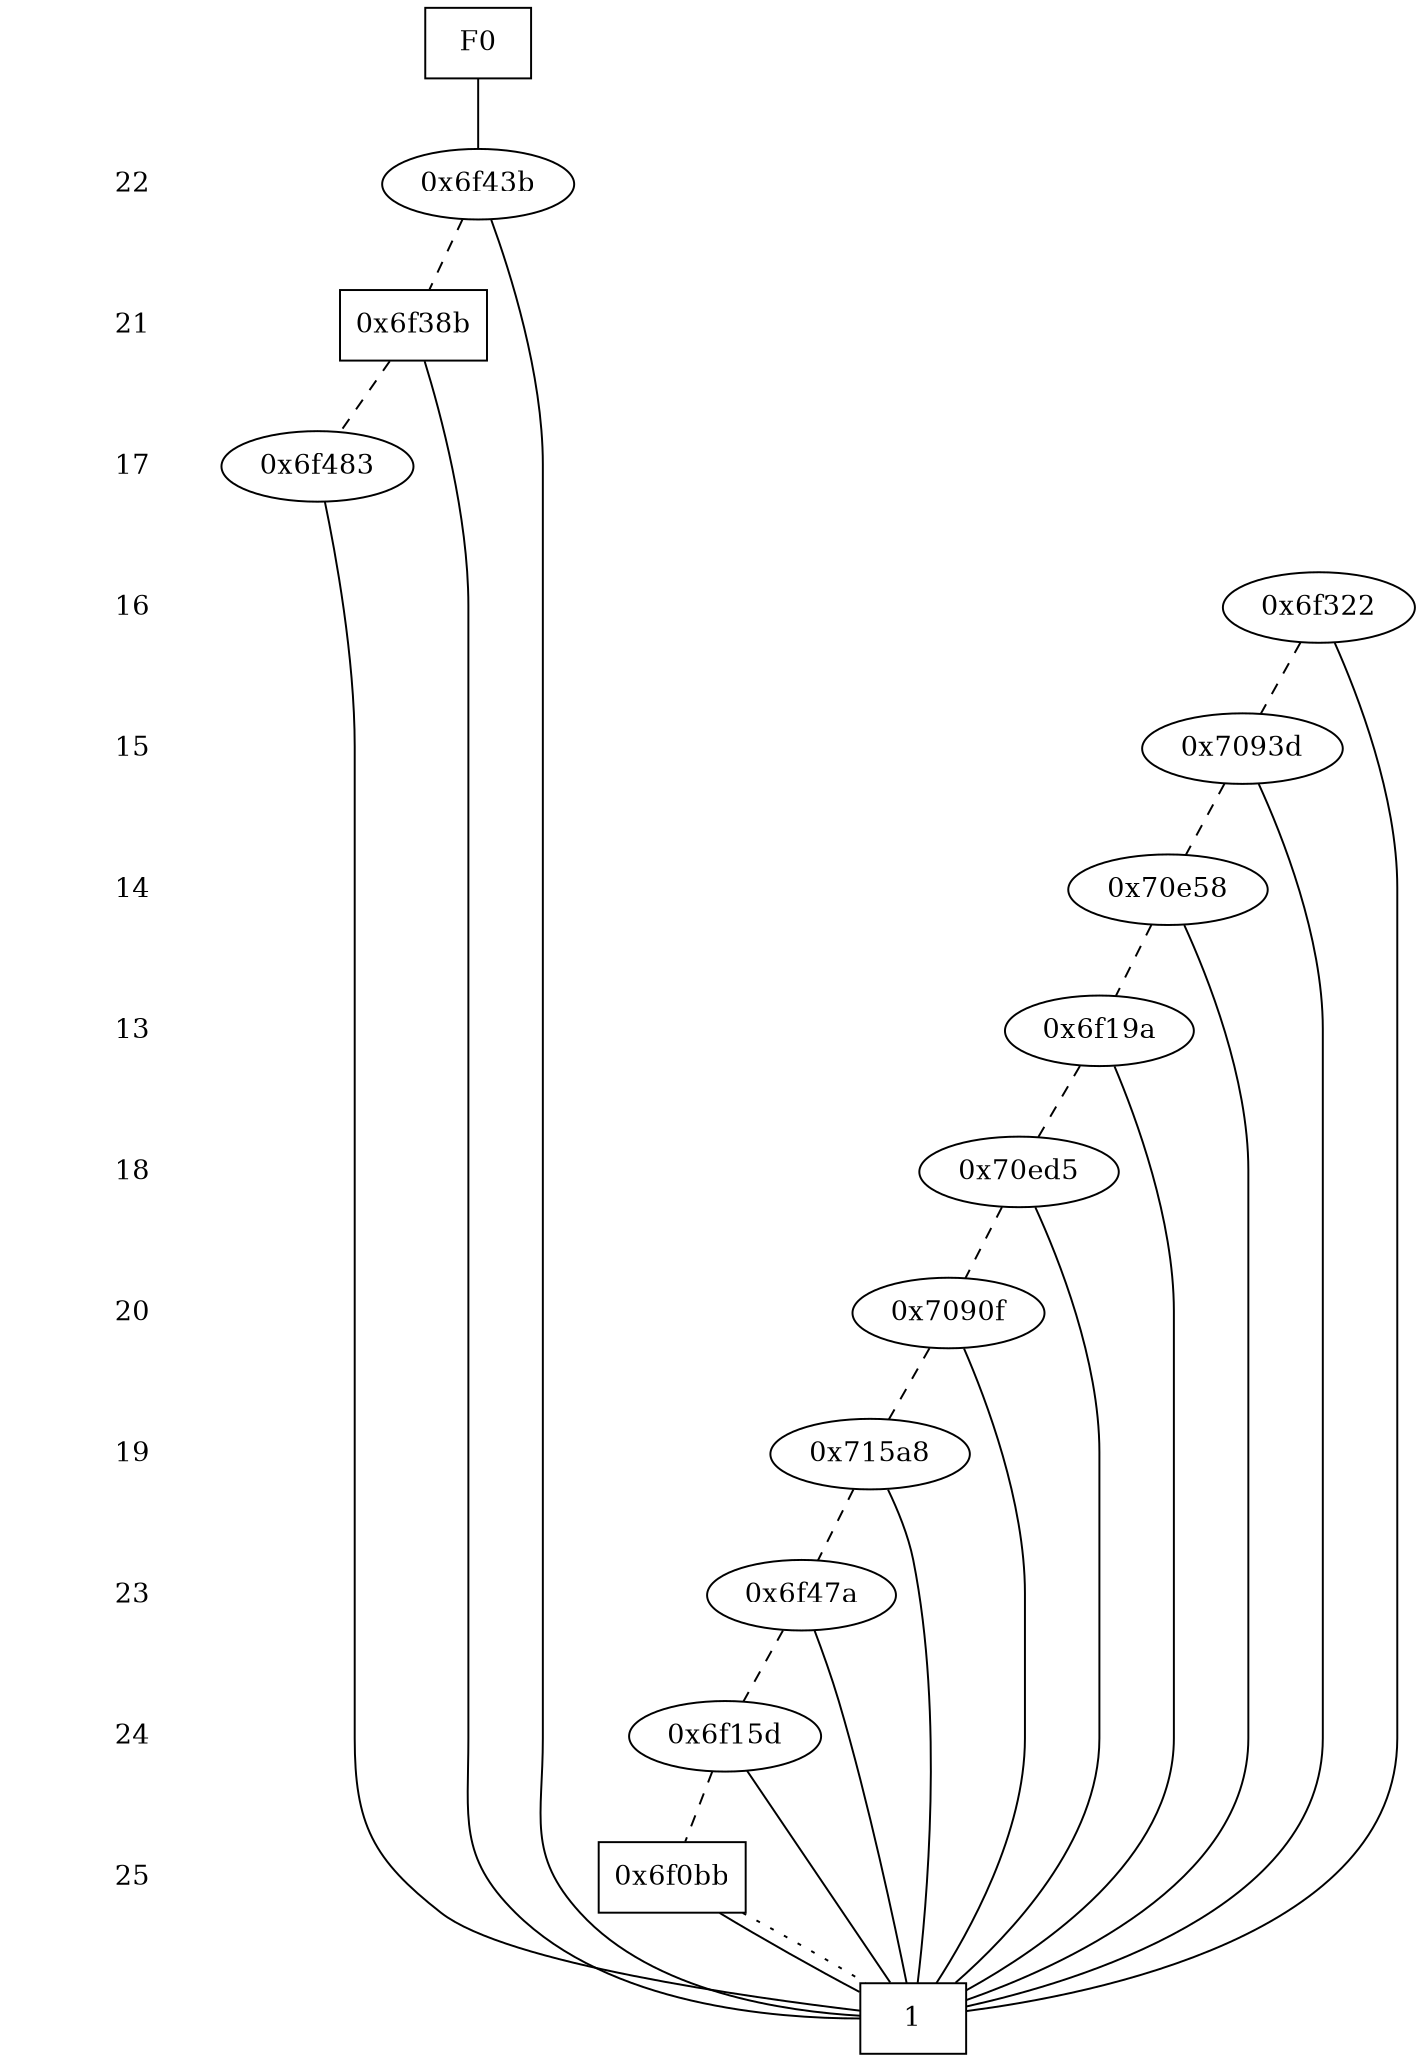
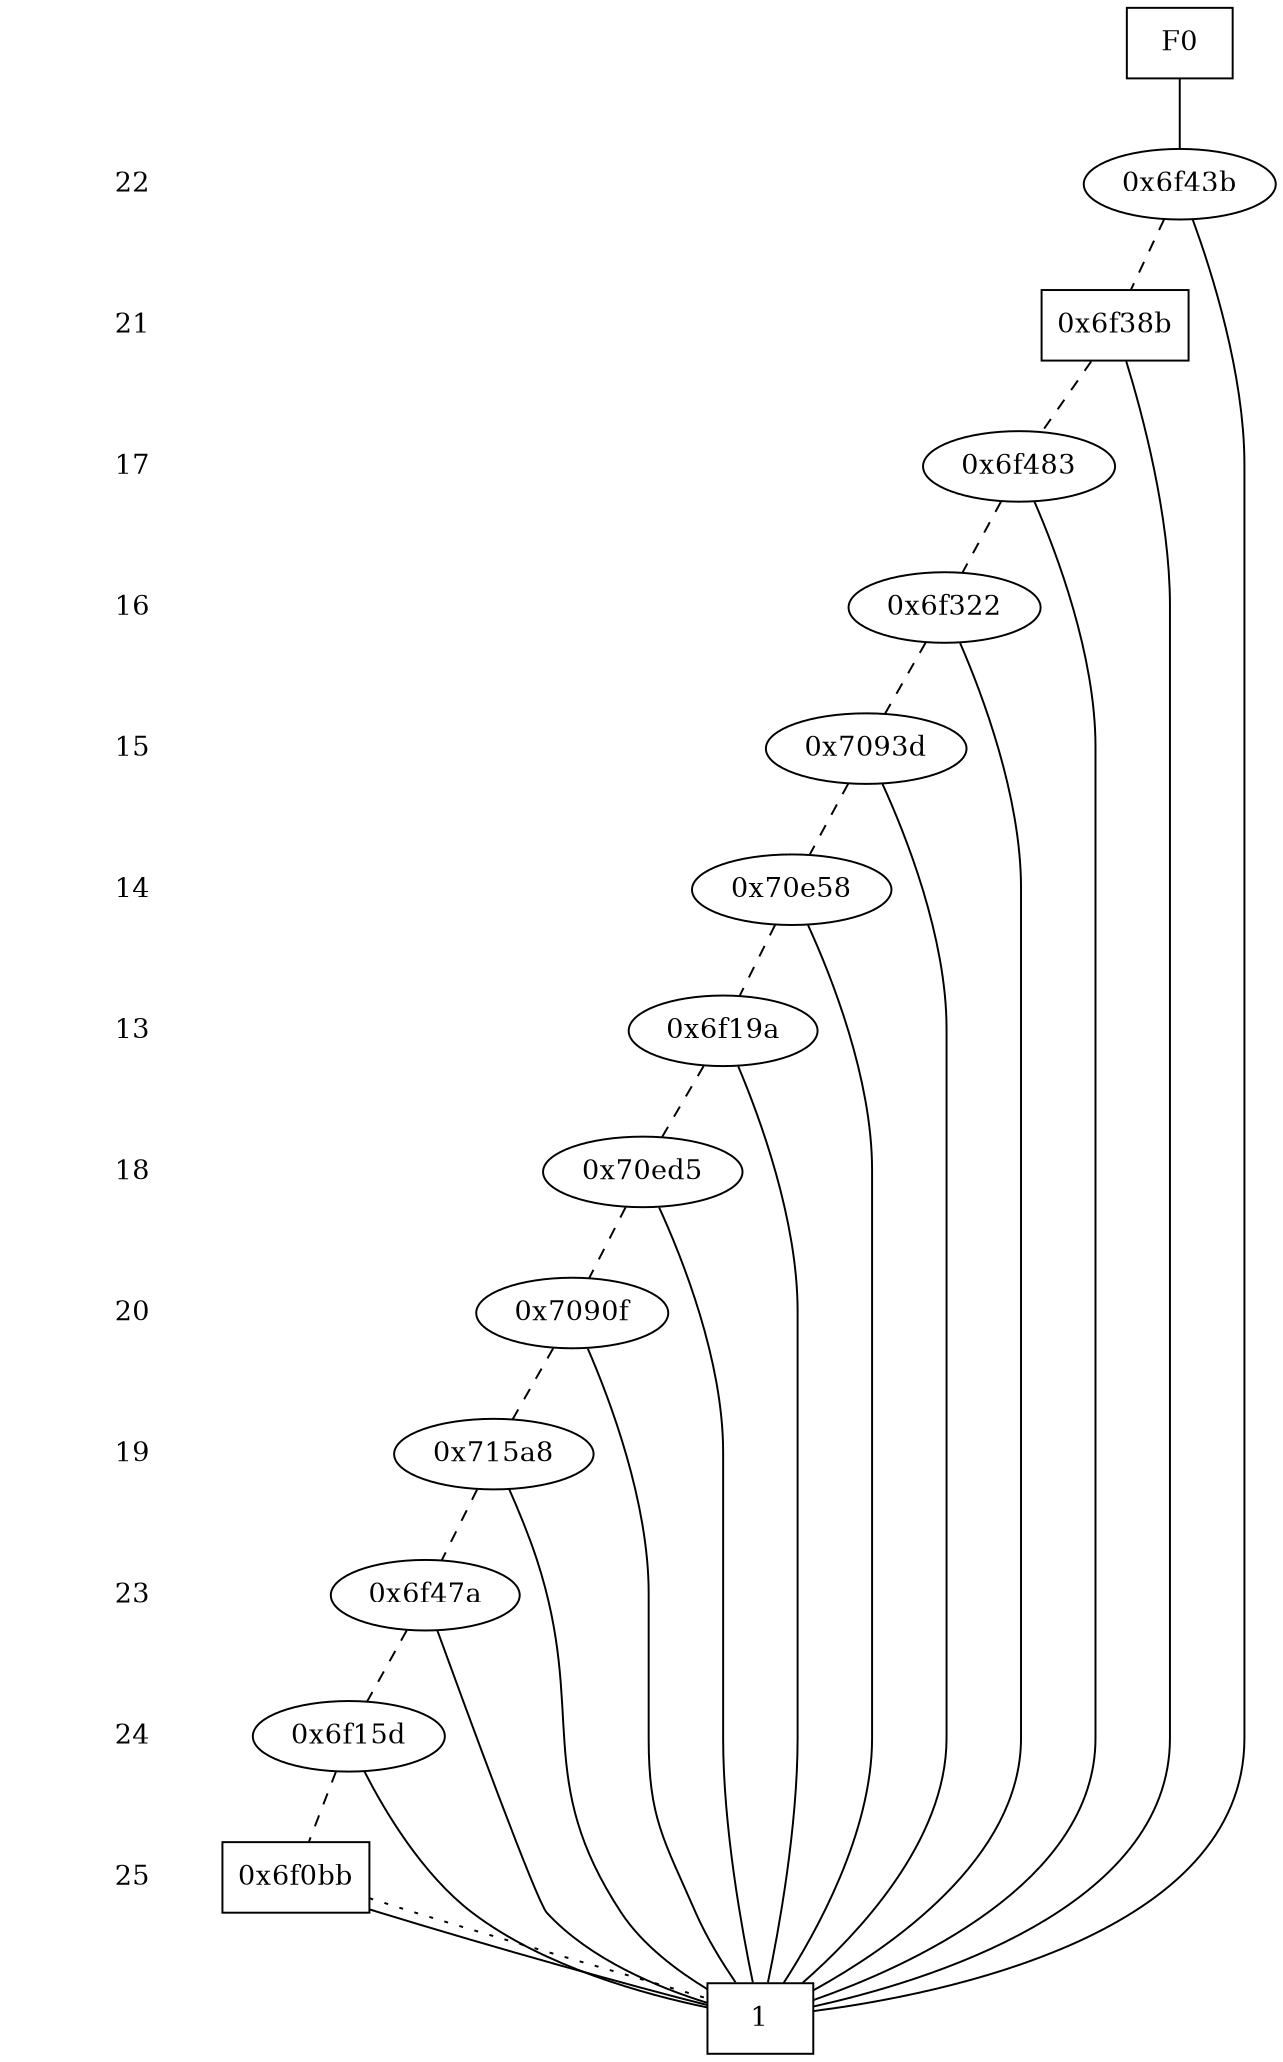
edge "0x6f483" -- "0x6f322": added
